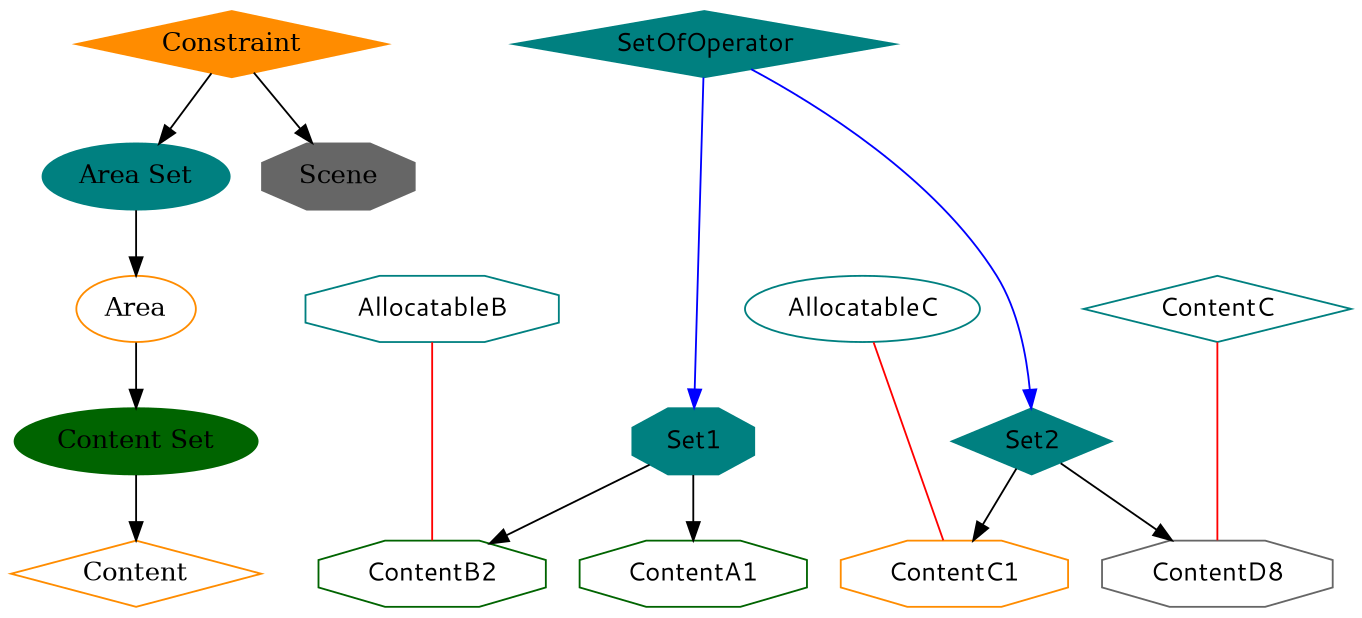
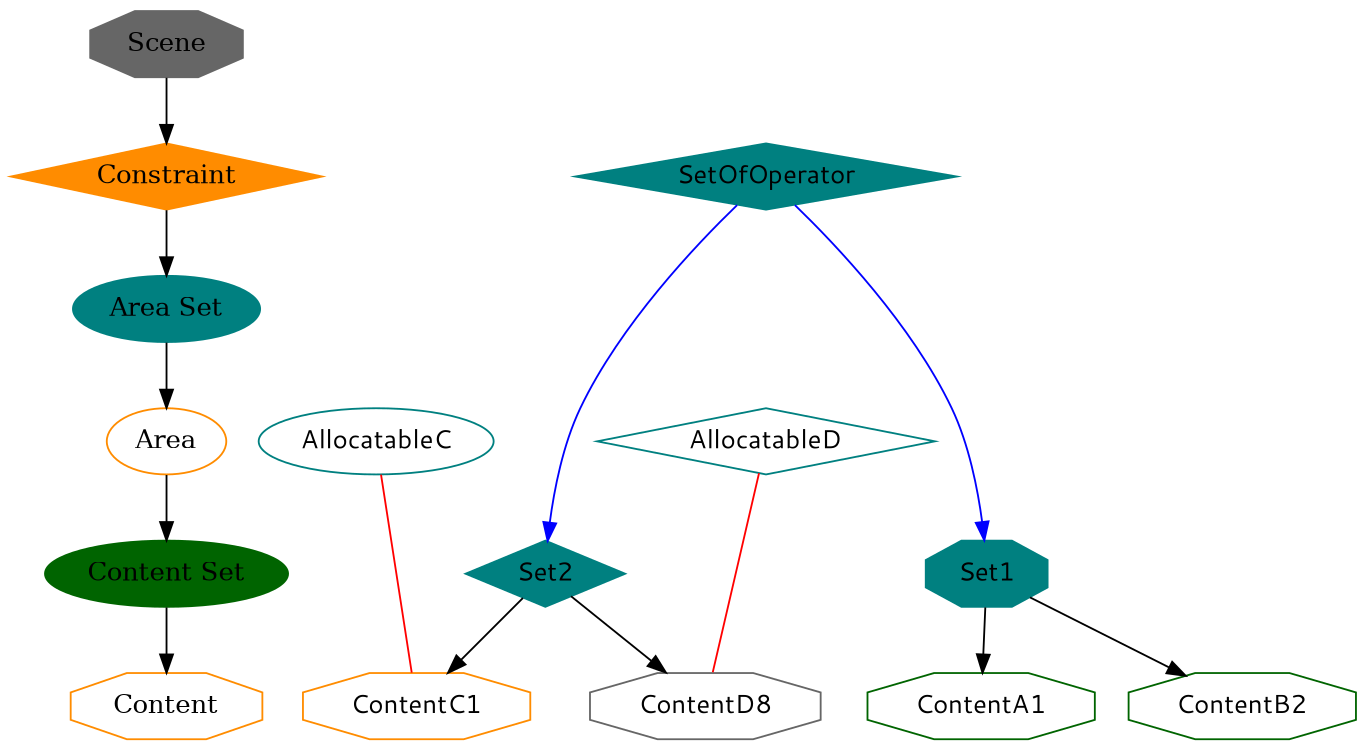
edge "Constraint" -> "Scene": reversed
node "AllocatableB": removed
node "ContentC": label "ContentC" -> "AllocatableD"
node "Content": shape diamond -> octagon
